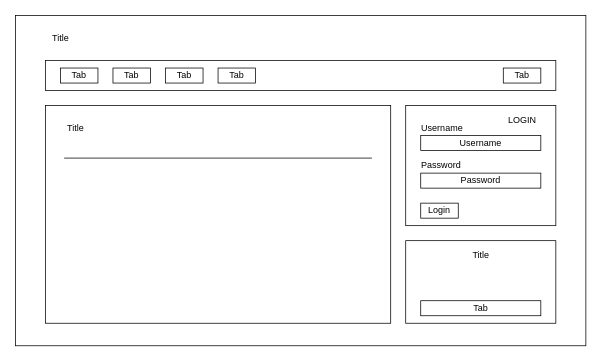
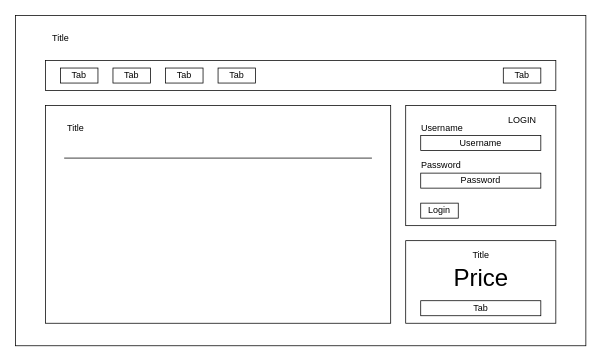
node "Price": added
